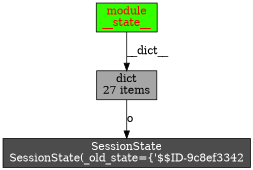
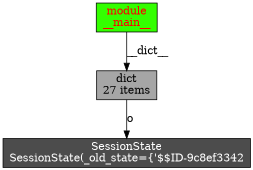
node "module __state__": label "module __state__" -> "module __main__"
